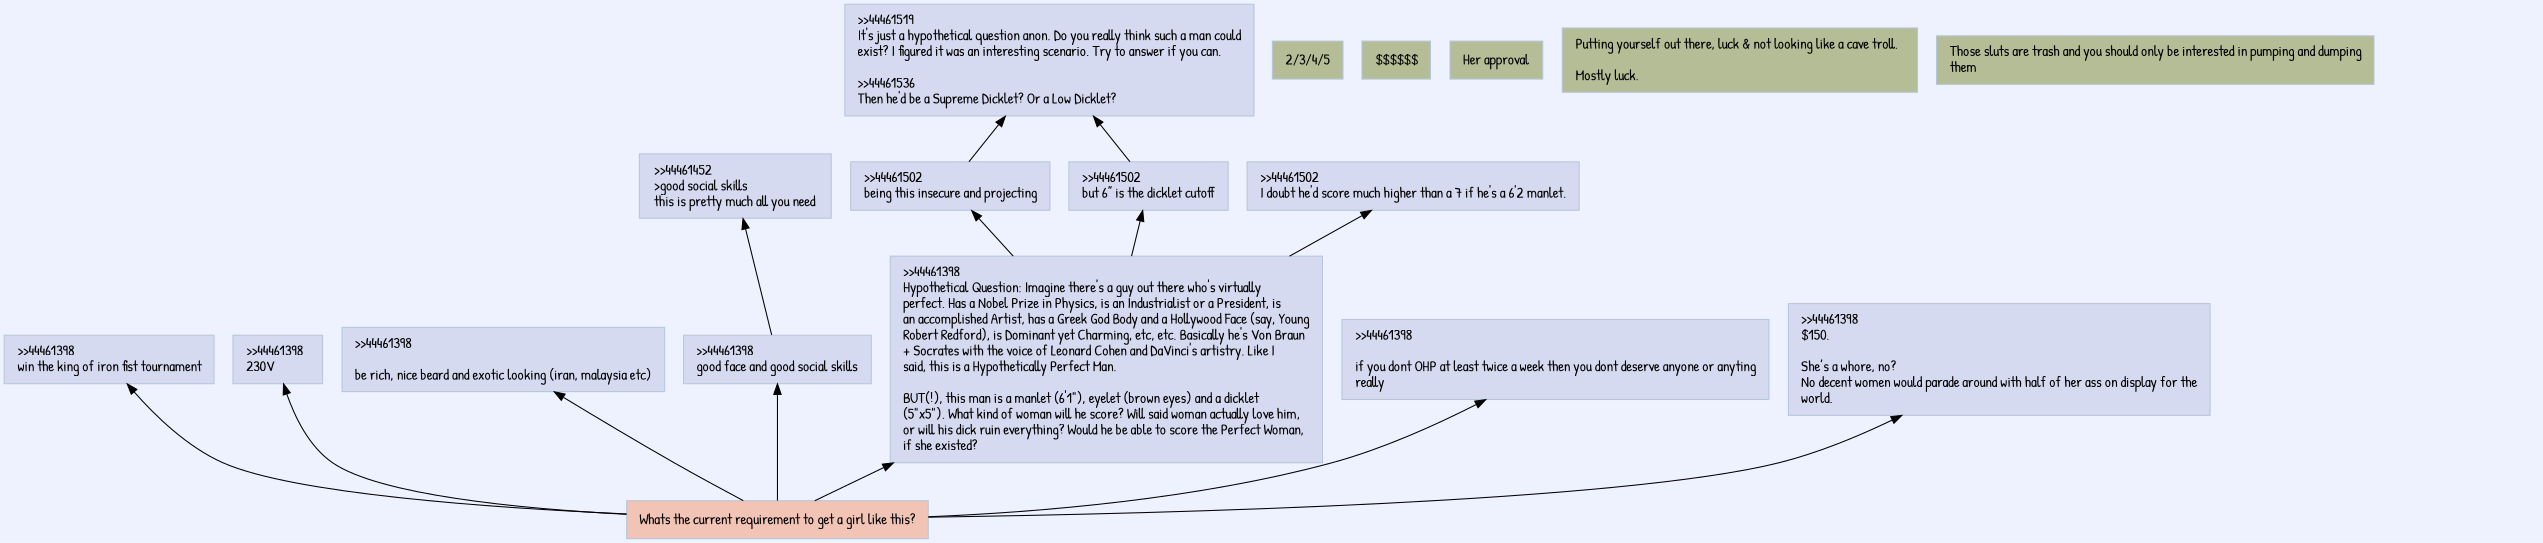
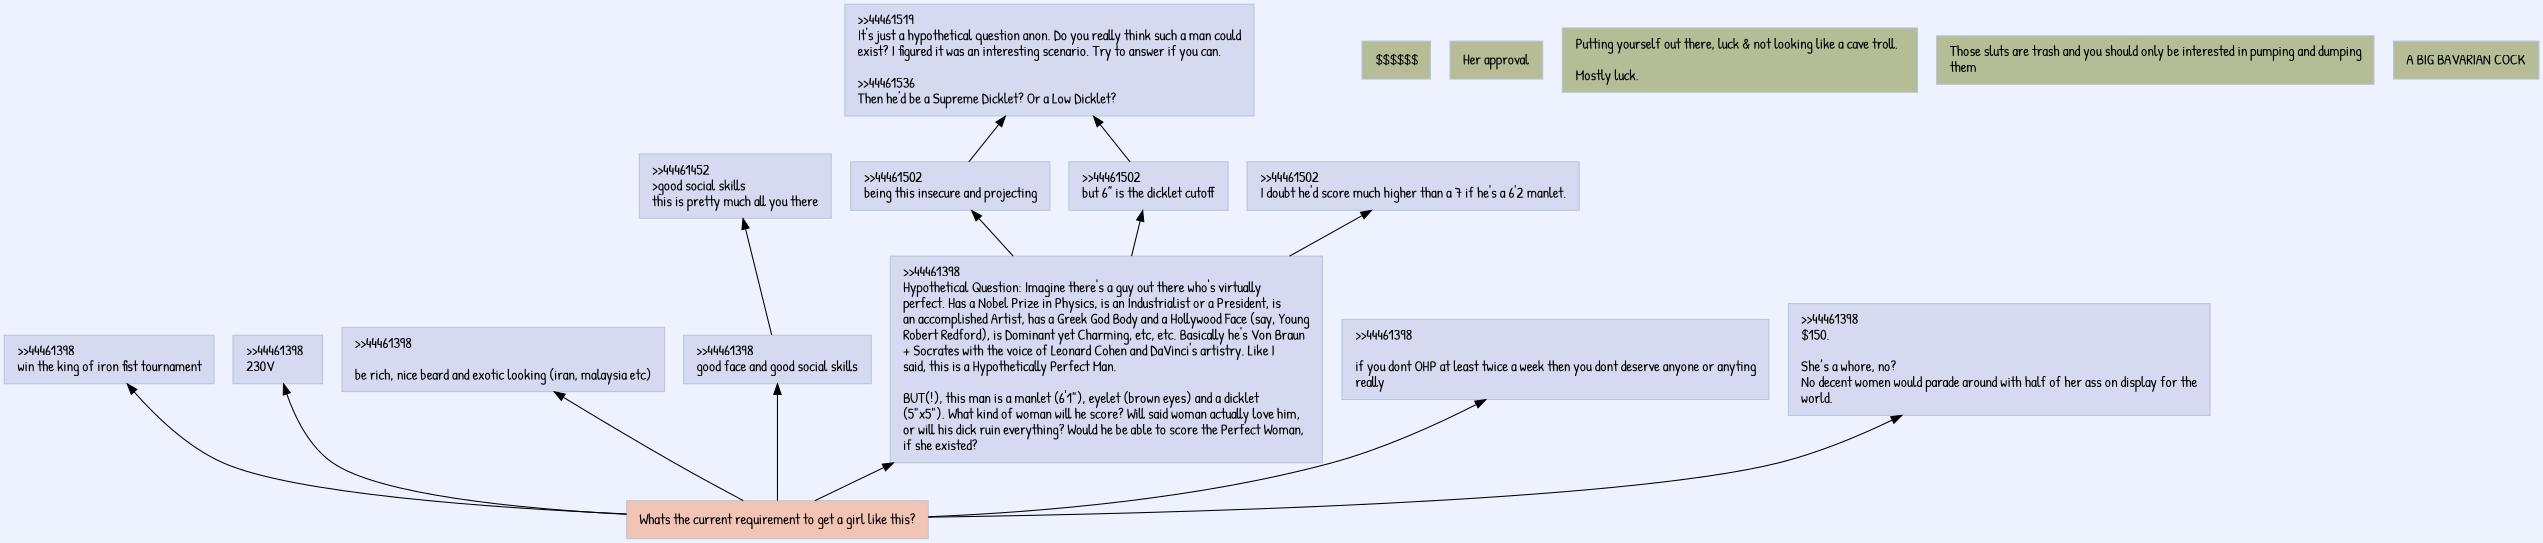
node "2/3/4/5": removed
node "A BIG BAVARIAN COCK": added
node ">>44461452": text "this is pretty much all you need" -> "this is pretty much all you there"
